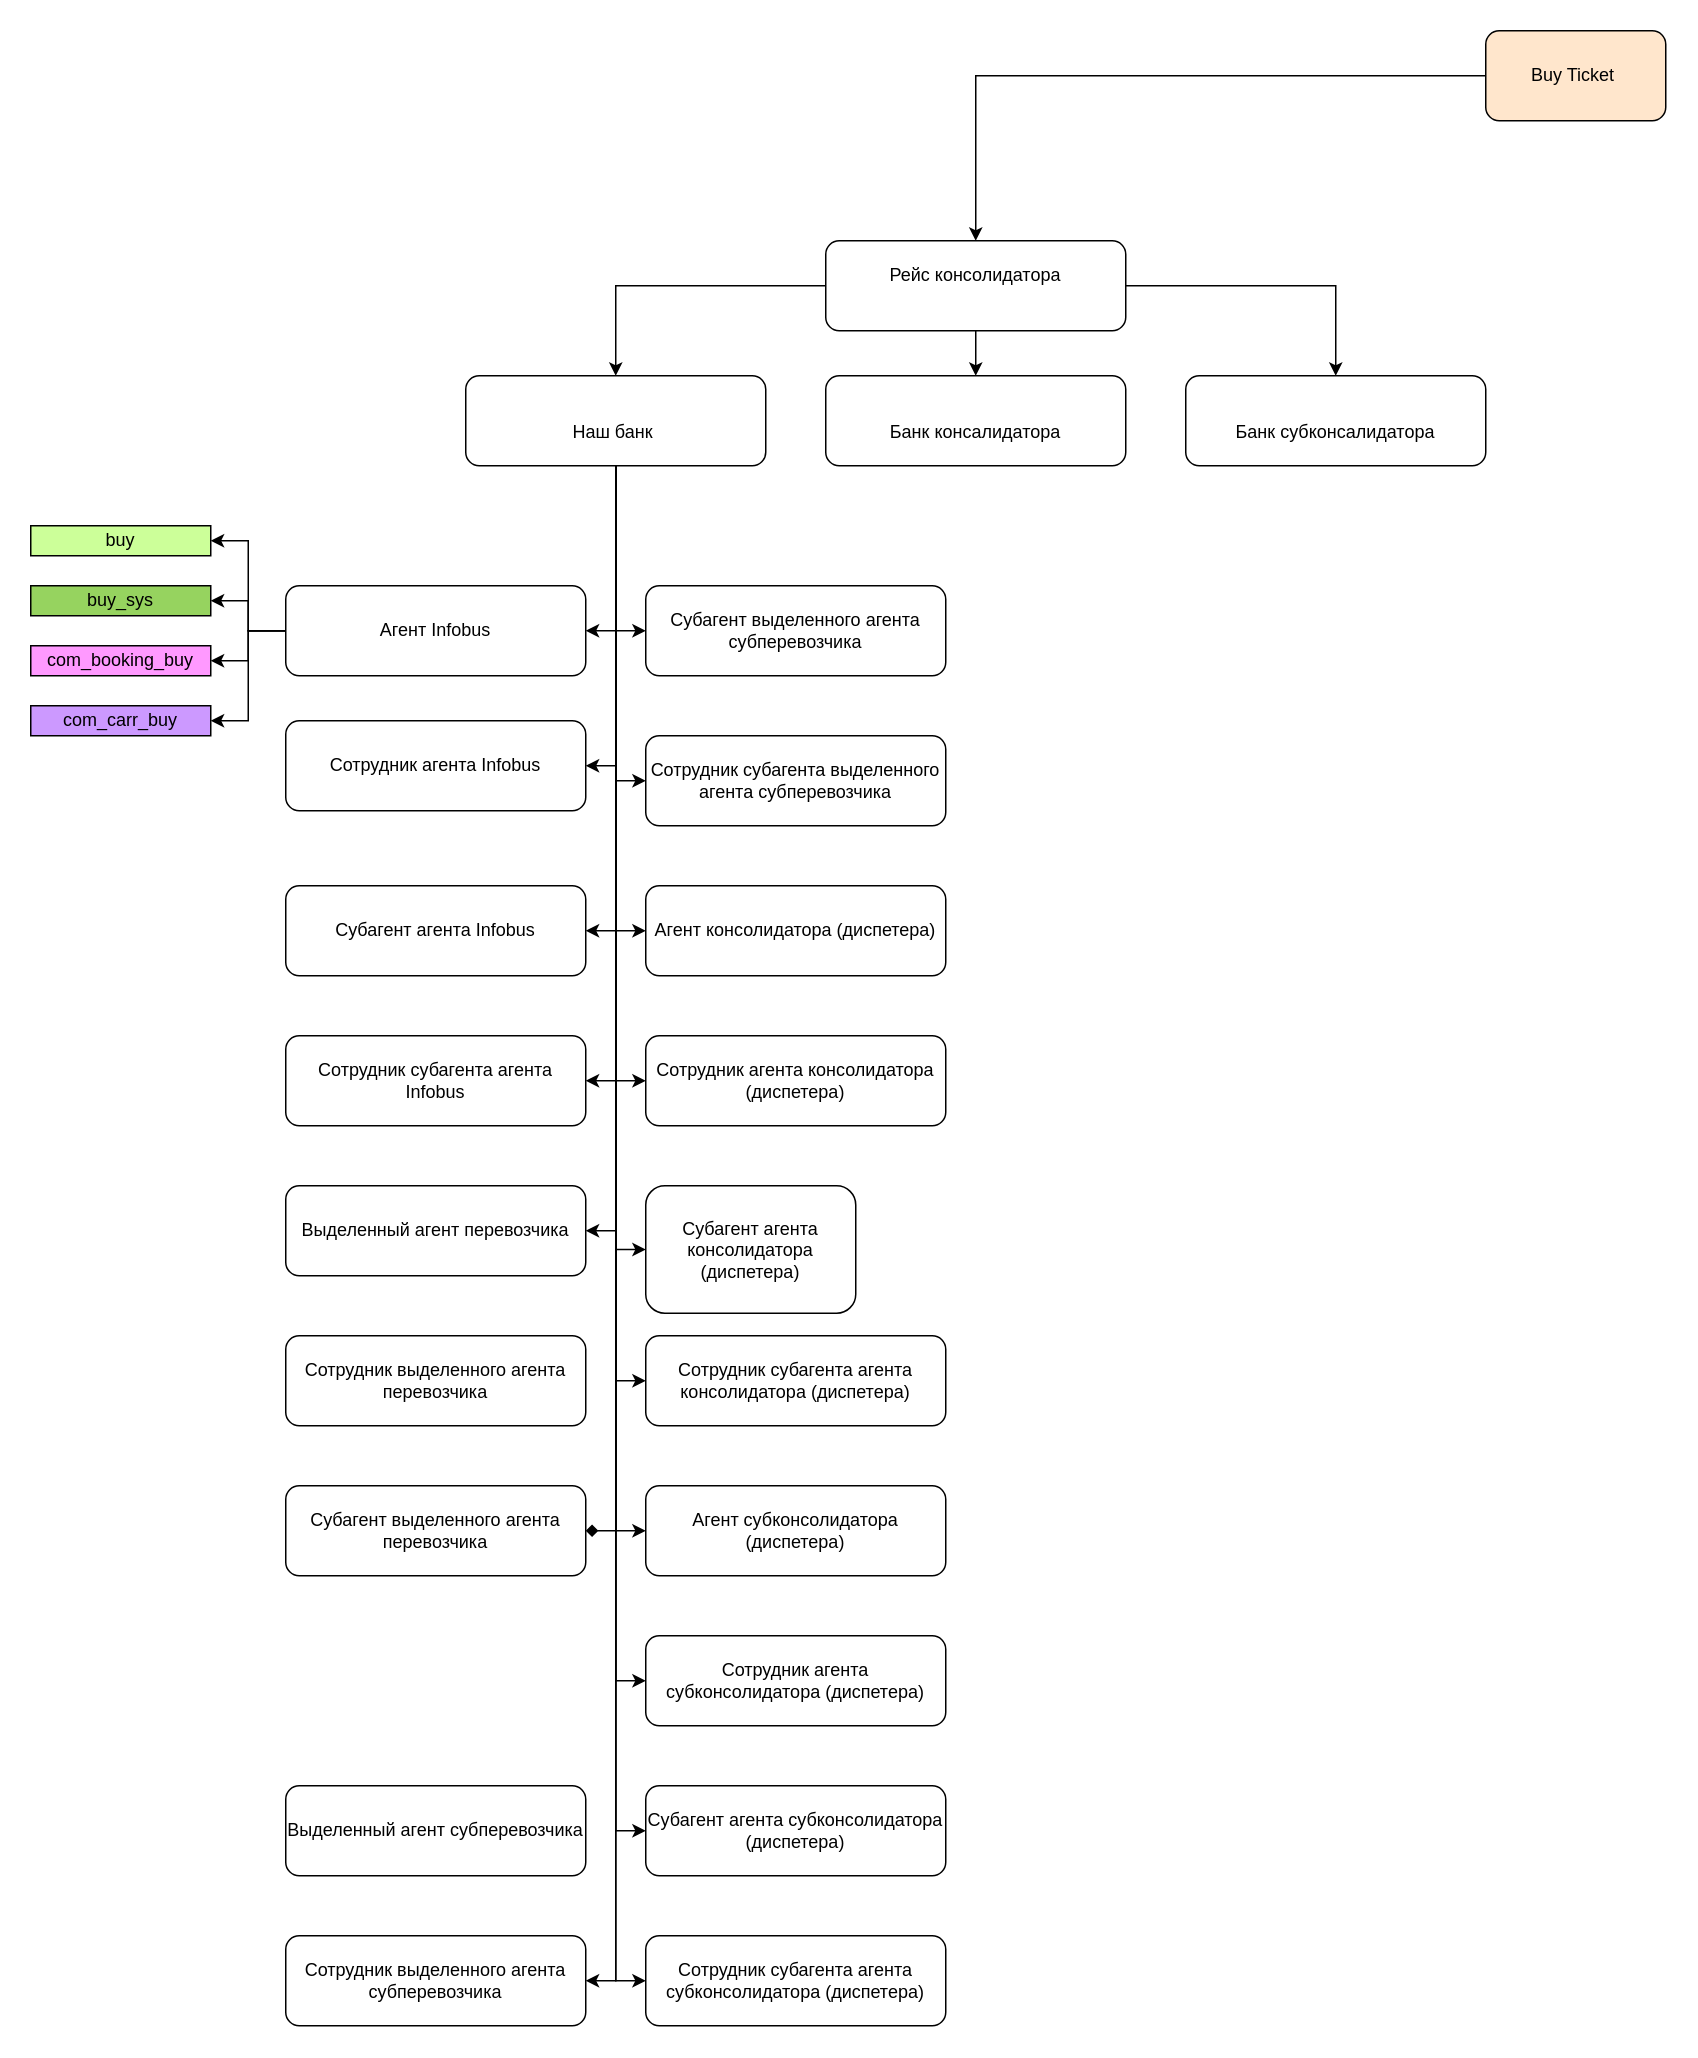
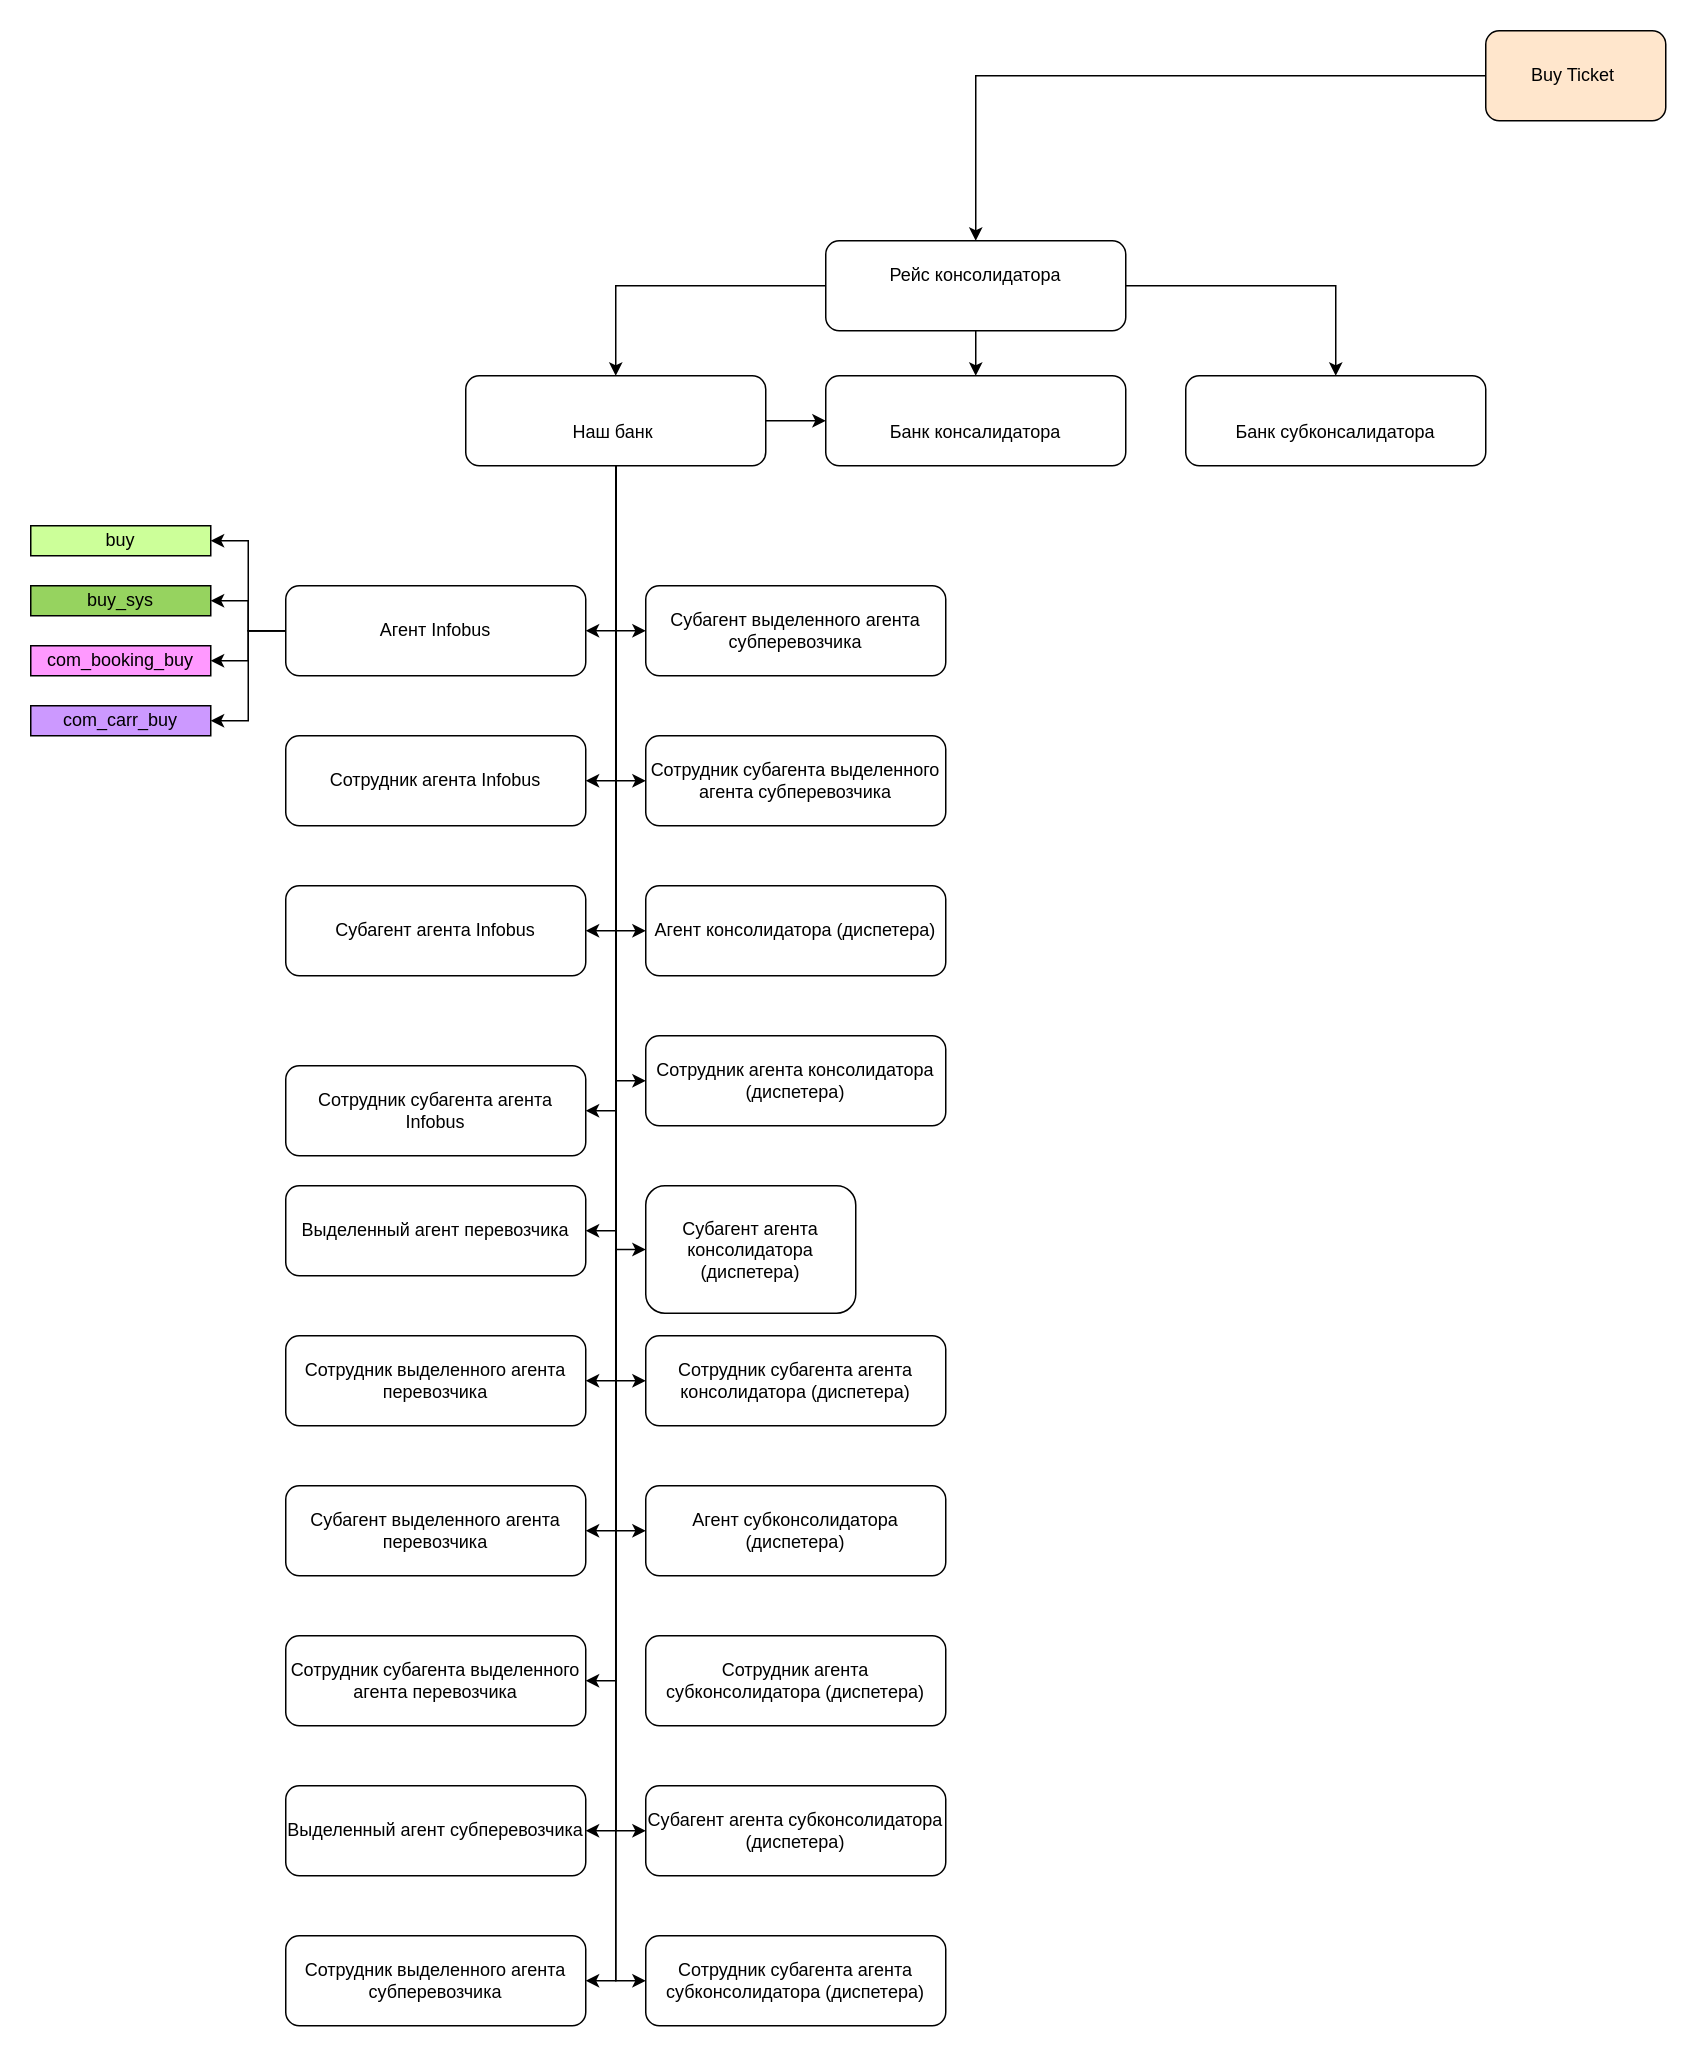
node "Сотрудник агента Infobus": moved (436, 766) -> (436, 781)
node "Сотрудник субагента агента Infobus": moved (436, 1081) -> (436, 1111)
edge "Наш банк" -> "Сотрудник выделенного агента перевозчика": added
edge "Наш банк" -> "Субагент выделенного агента перевозчика": arrowhead diamond -> classic
node "Сотрудник субагента выделенного агента перевозчика": added
edge "Наш банк" -> "Сотрудник субагента выделенного агента перевозчика": added
edge "Наш банк" -> "Сотрудник агента субконсолидатора (диспетера)": now "Наш банк" -> "Банк консалидатора"
edge "Наш банк" -> "Выделенный агент субперевозчика": added
